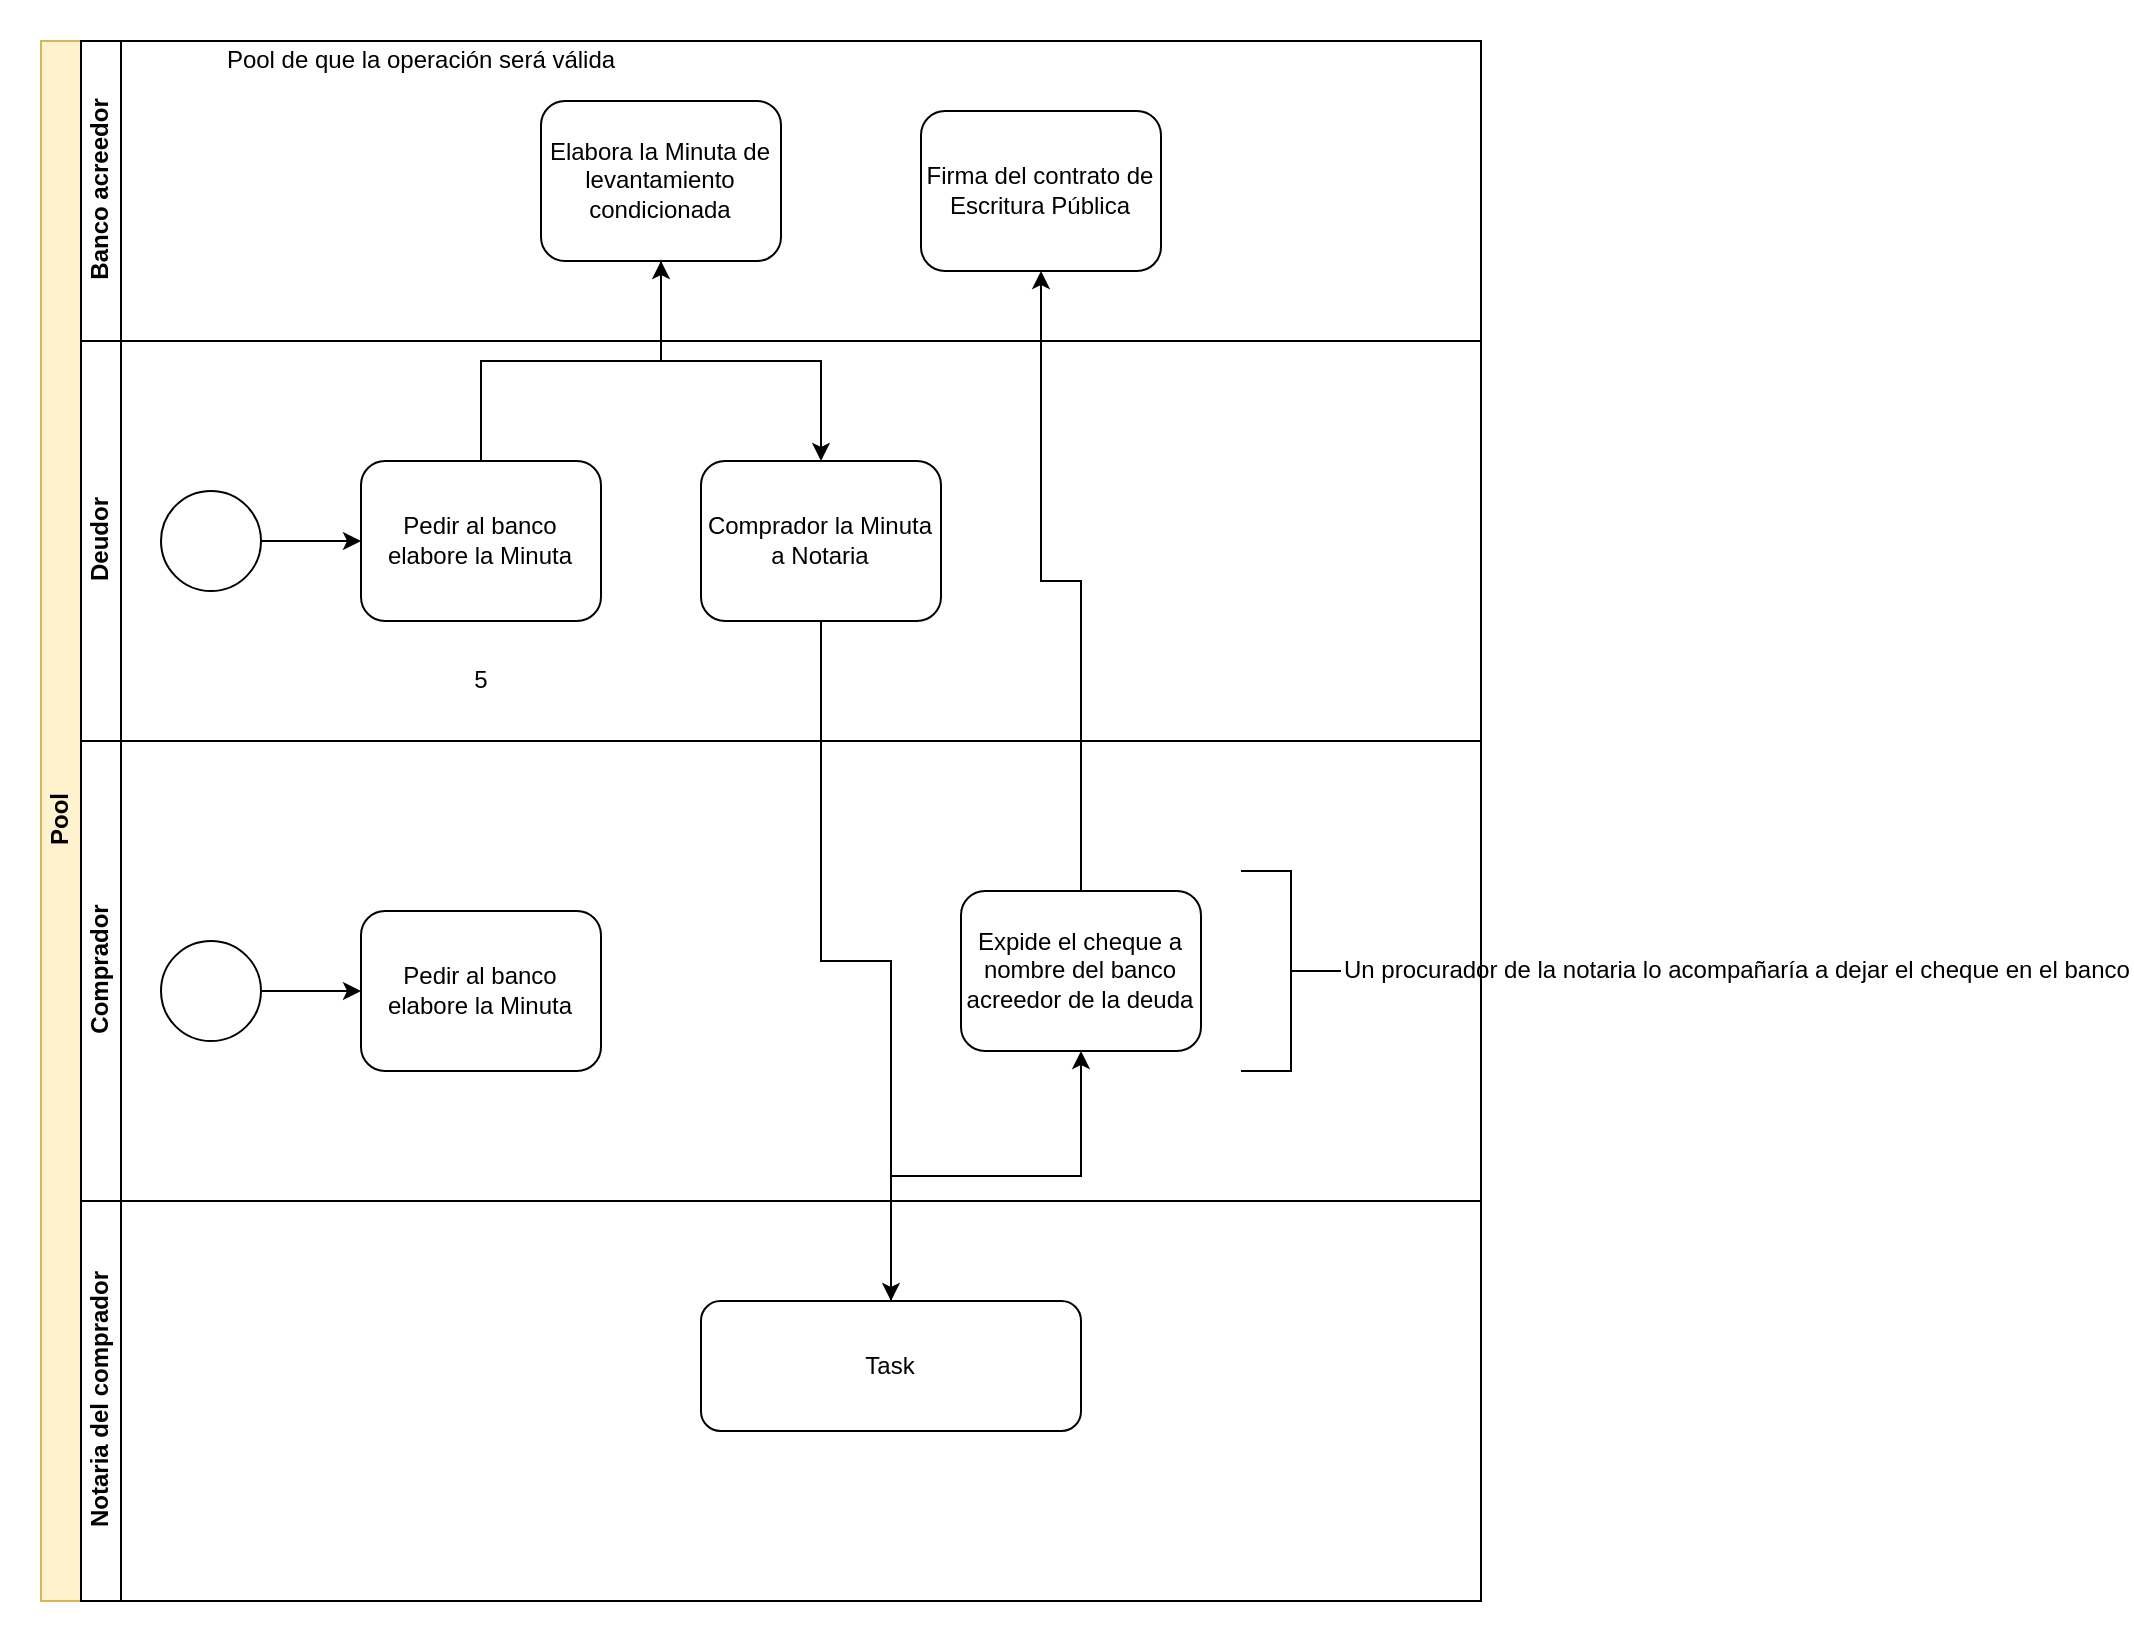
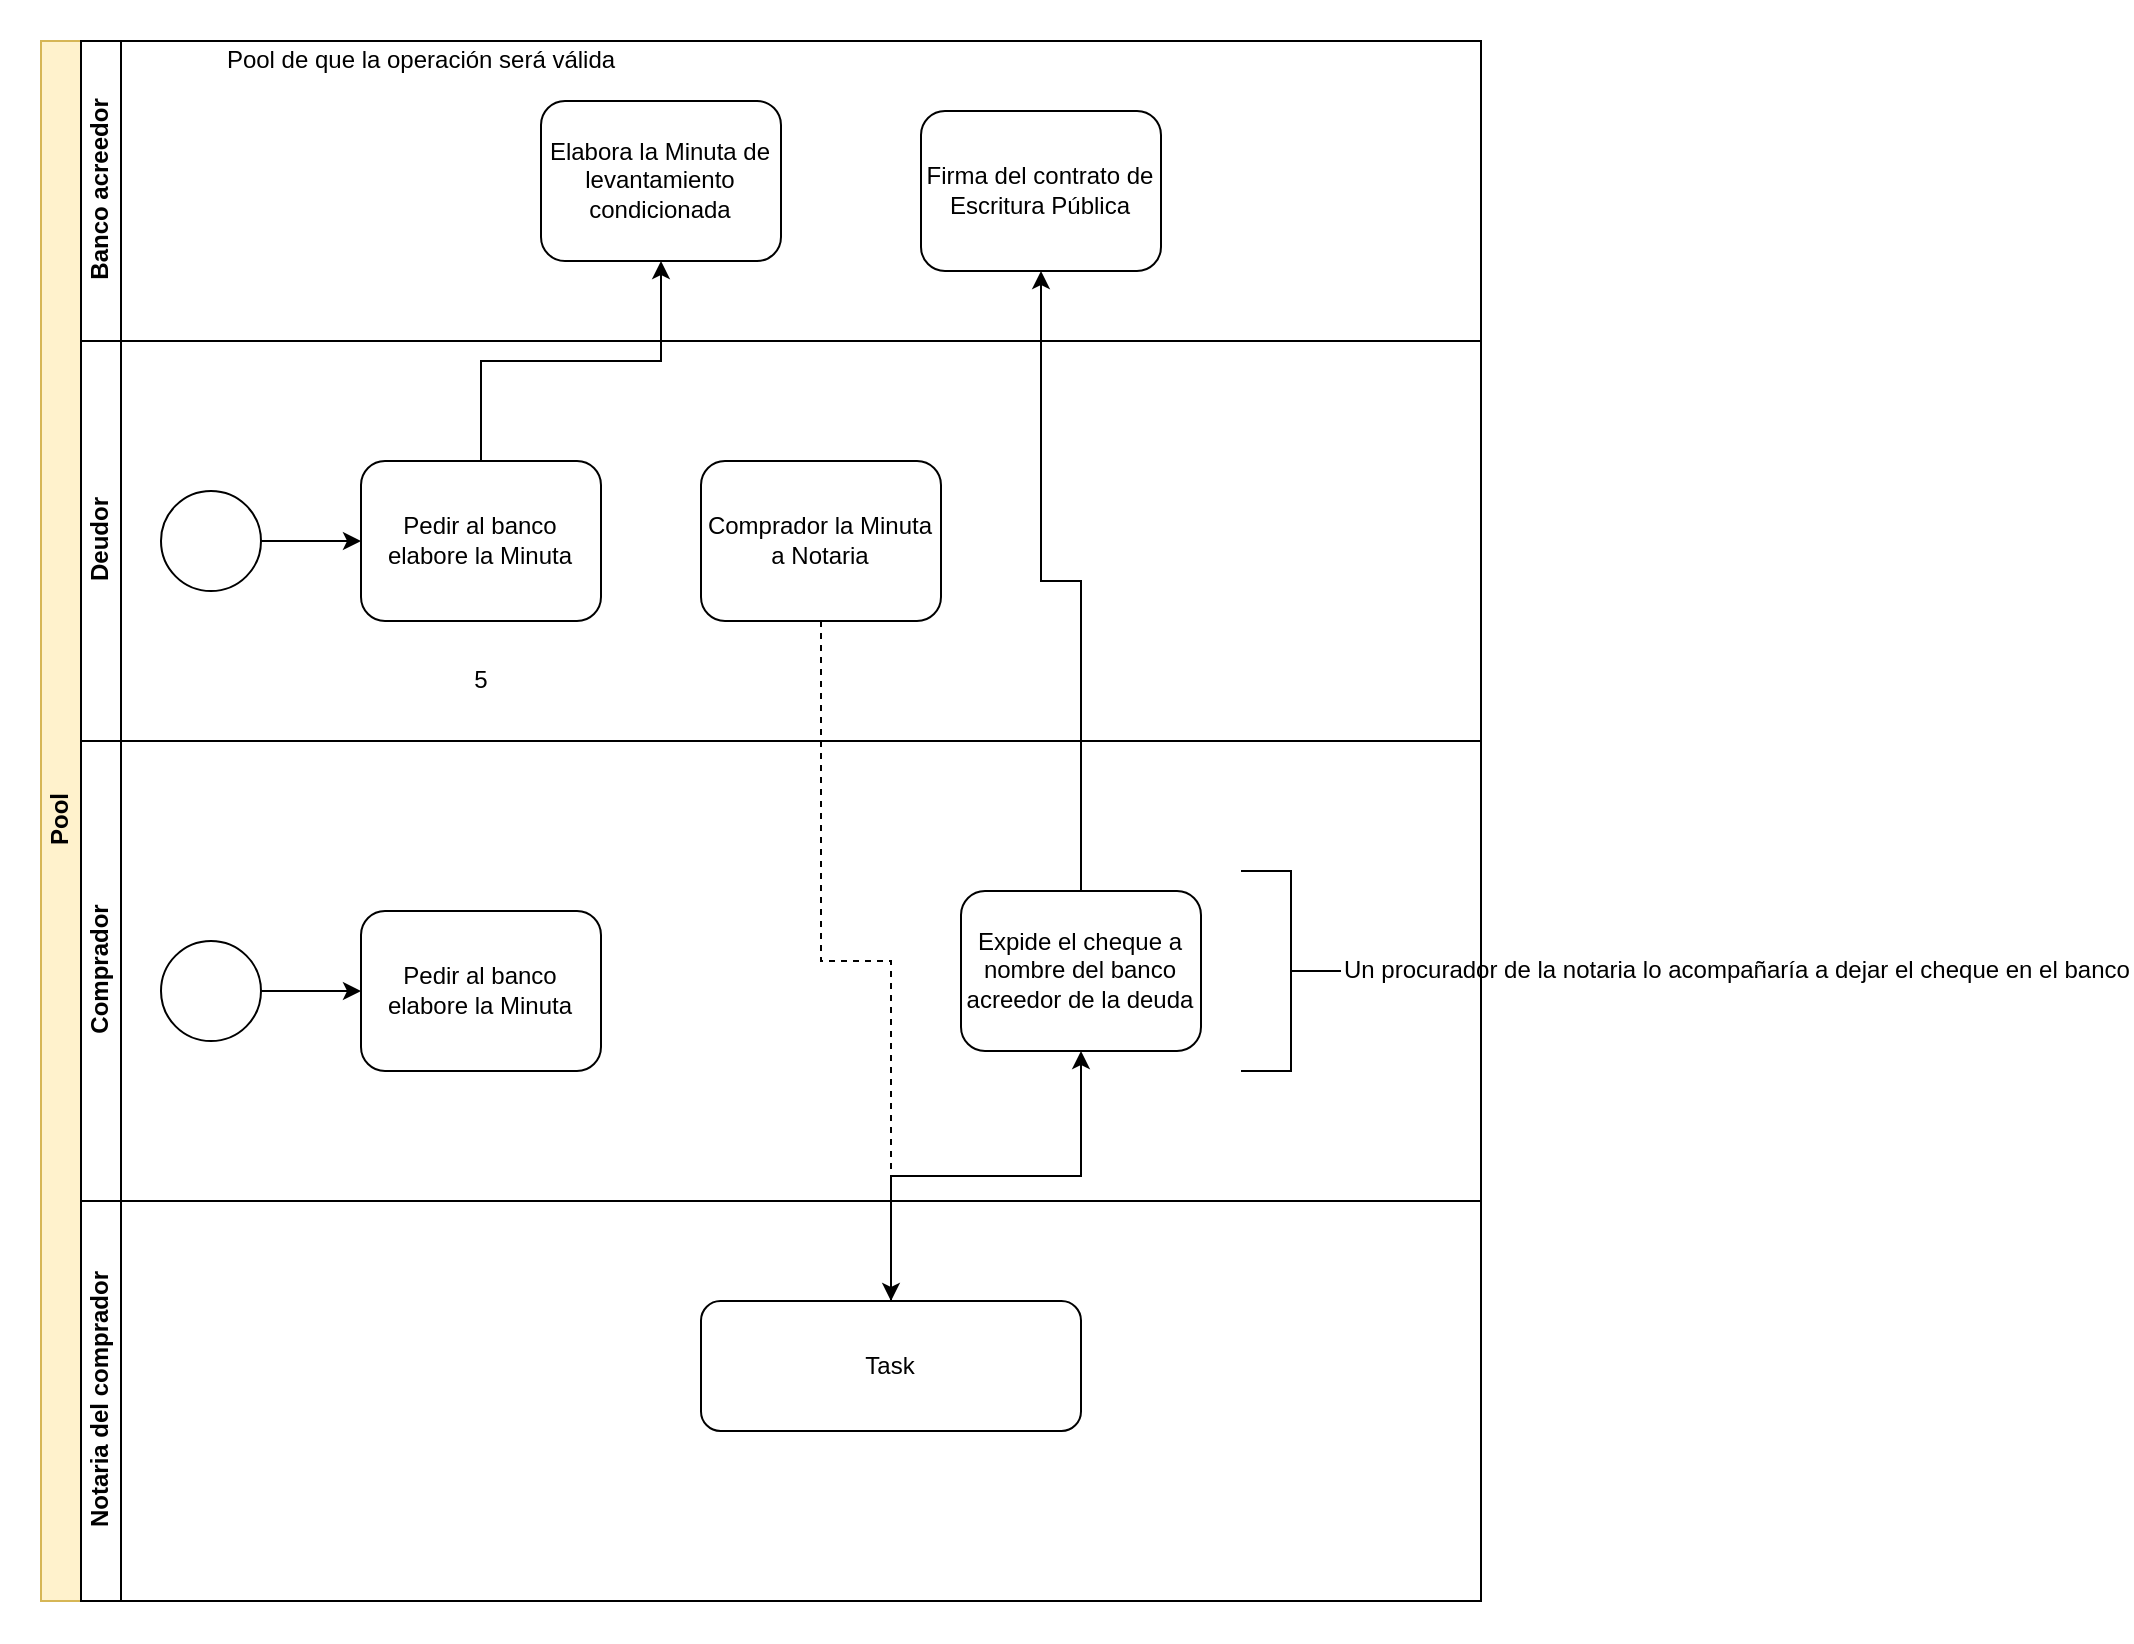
edge "Elabora la Minuta de levantamiento condicionada" -> "Comprador la Minuta a Notaria": removed
edge "Comprador la Minuta a Notaria" -> "Task": style solid -> dashed
